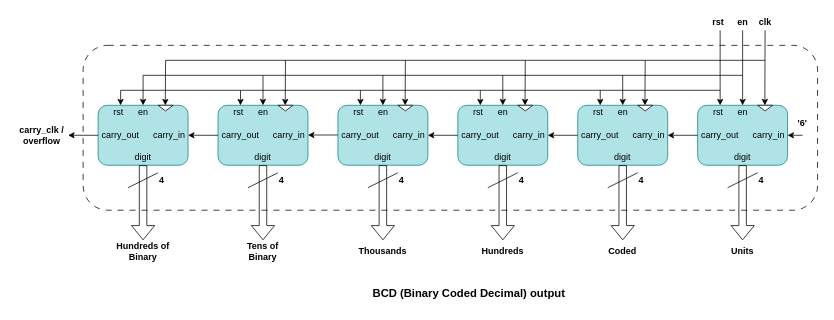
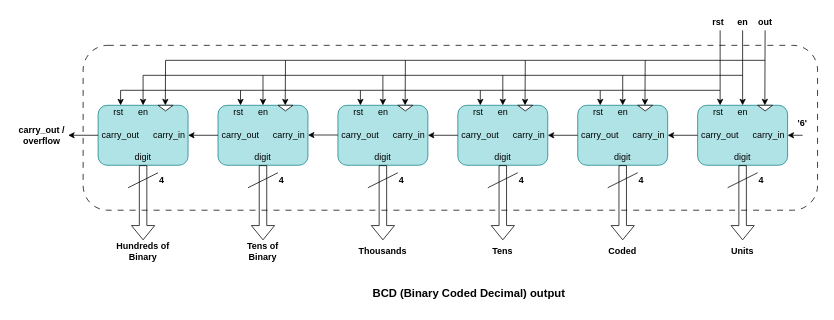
node "clk": label "clk" -> "out"
node "carry_clk / overflow": label "carry_clk / overflow" -> "carry_out / overflow"
node "Hundreds": label "Hundreds" -> "Tens"
